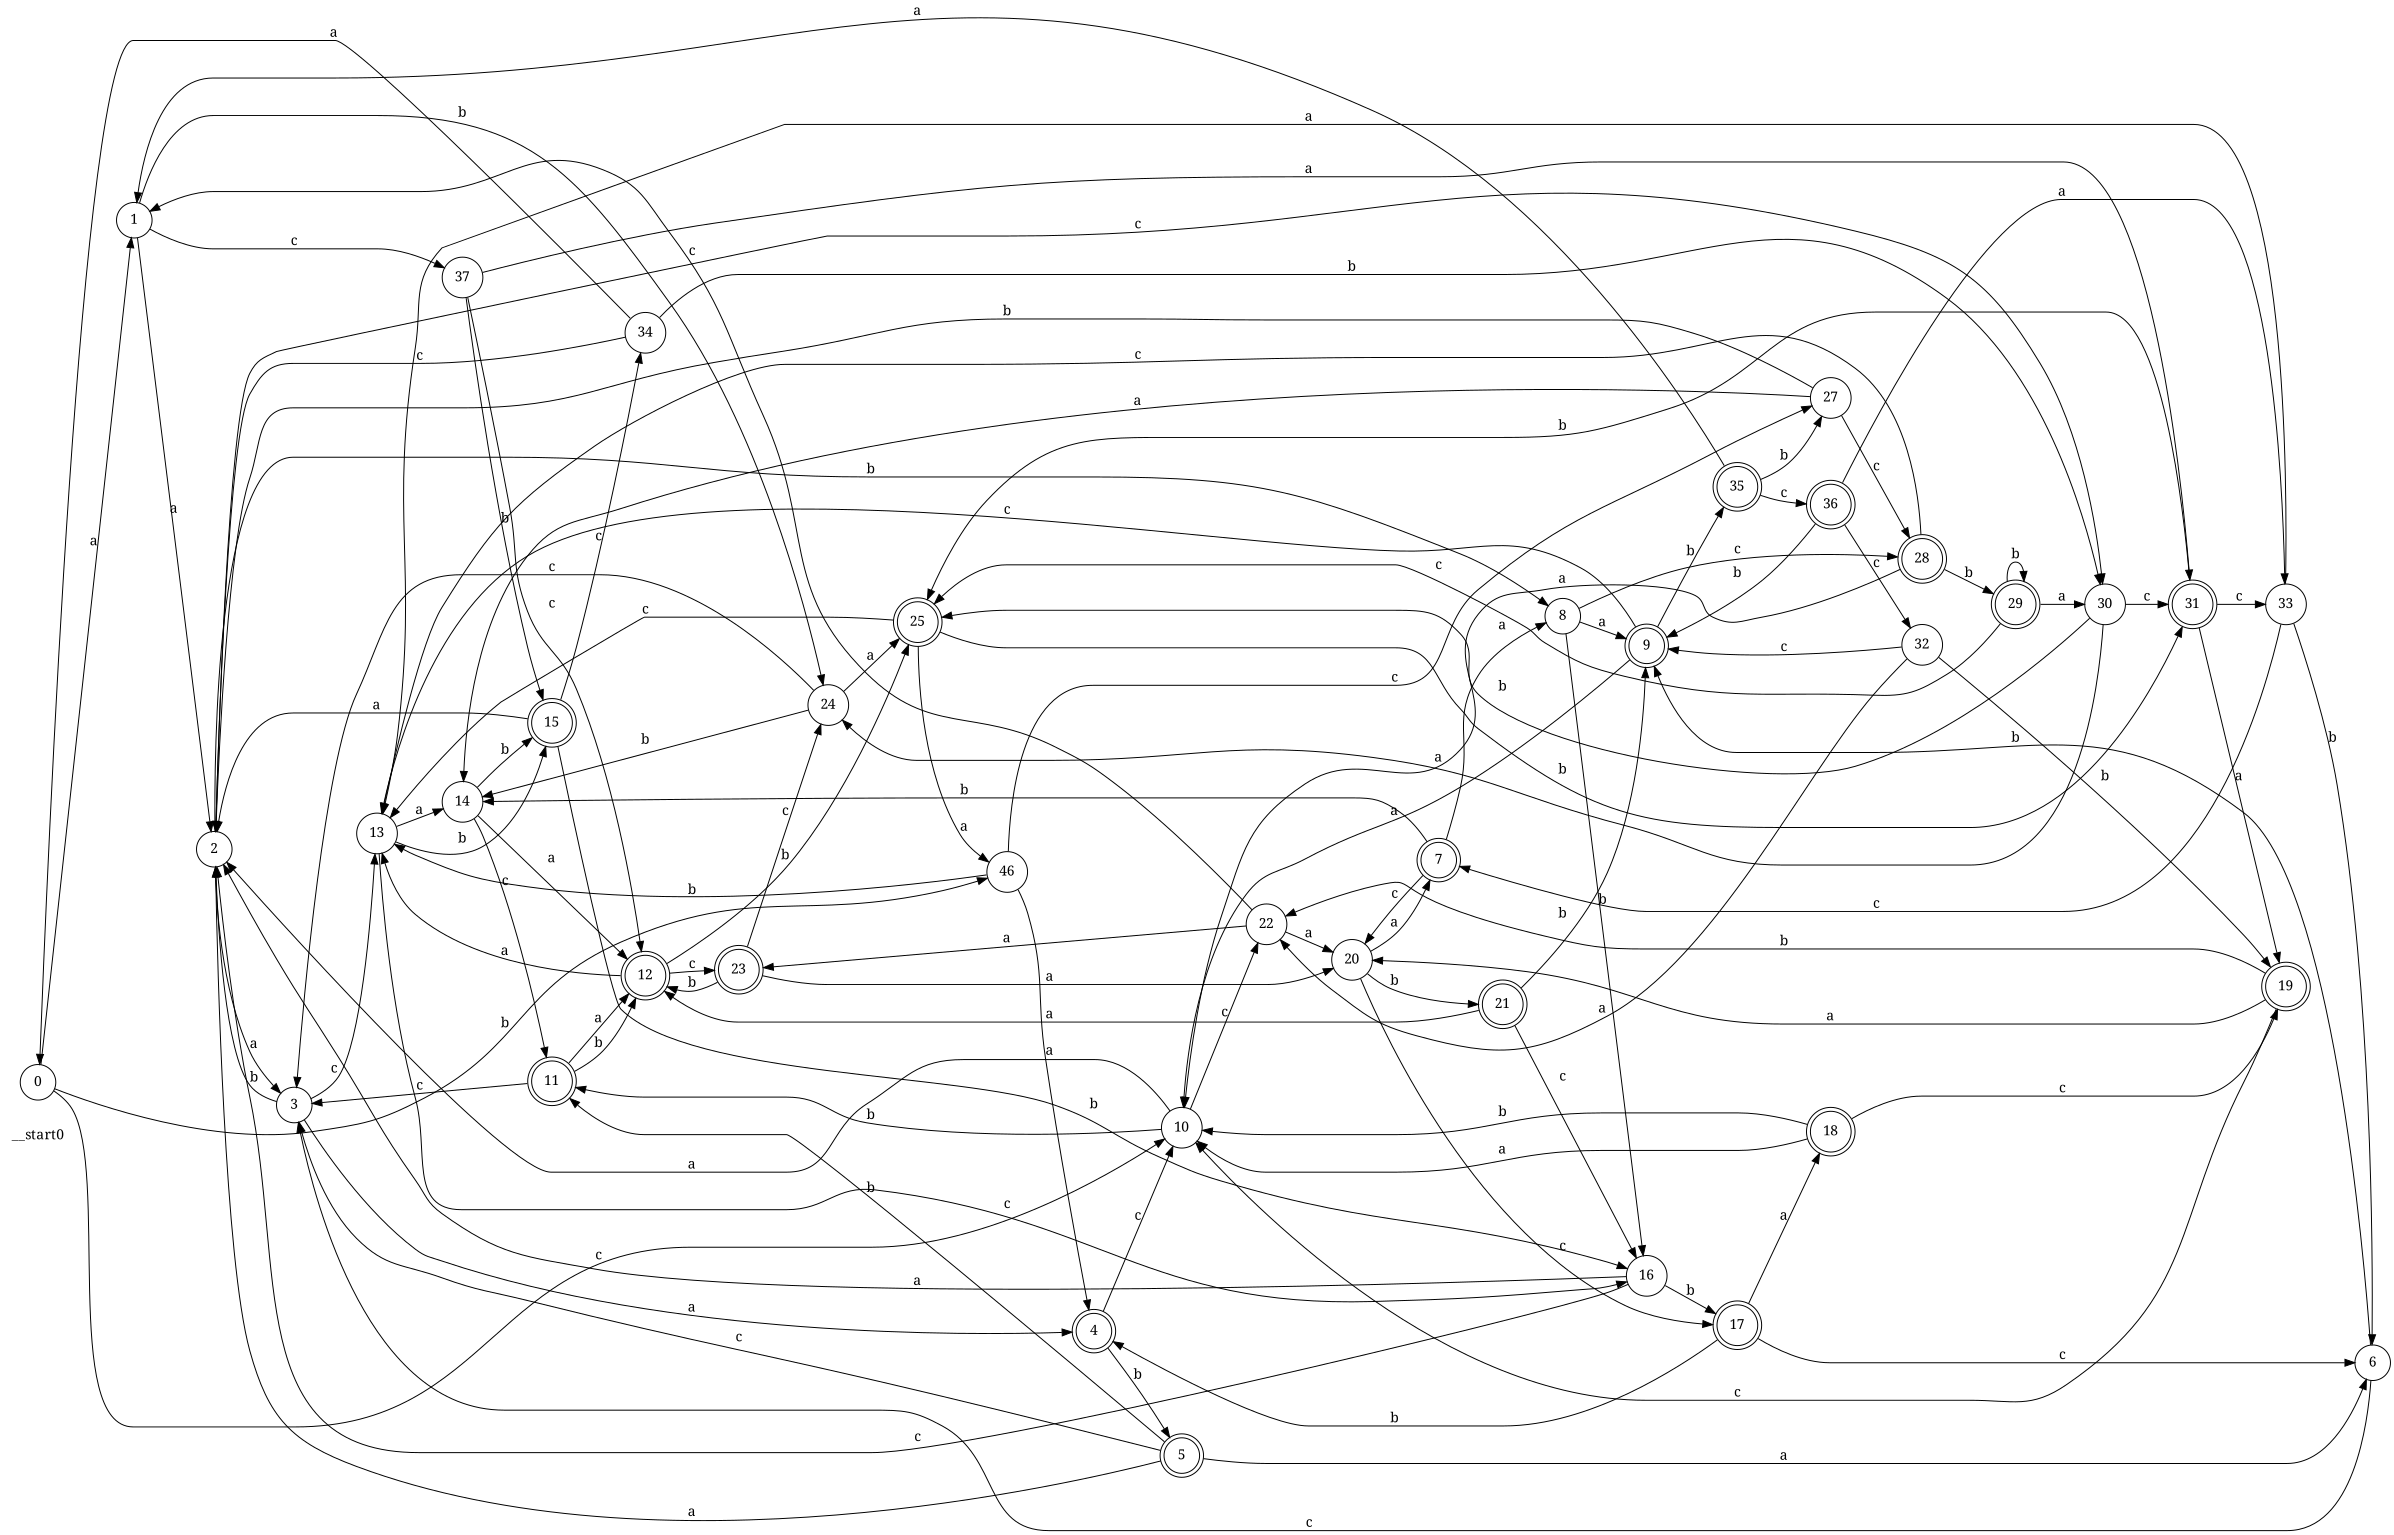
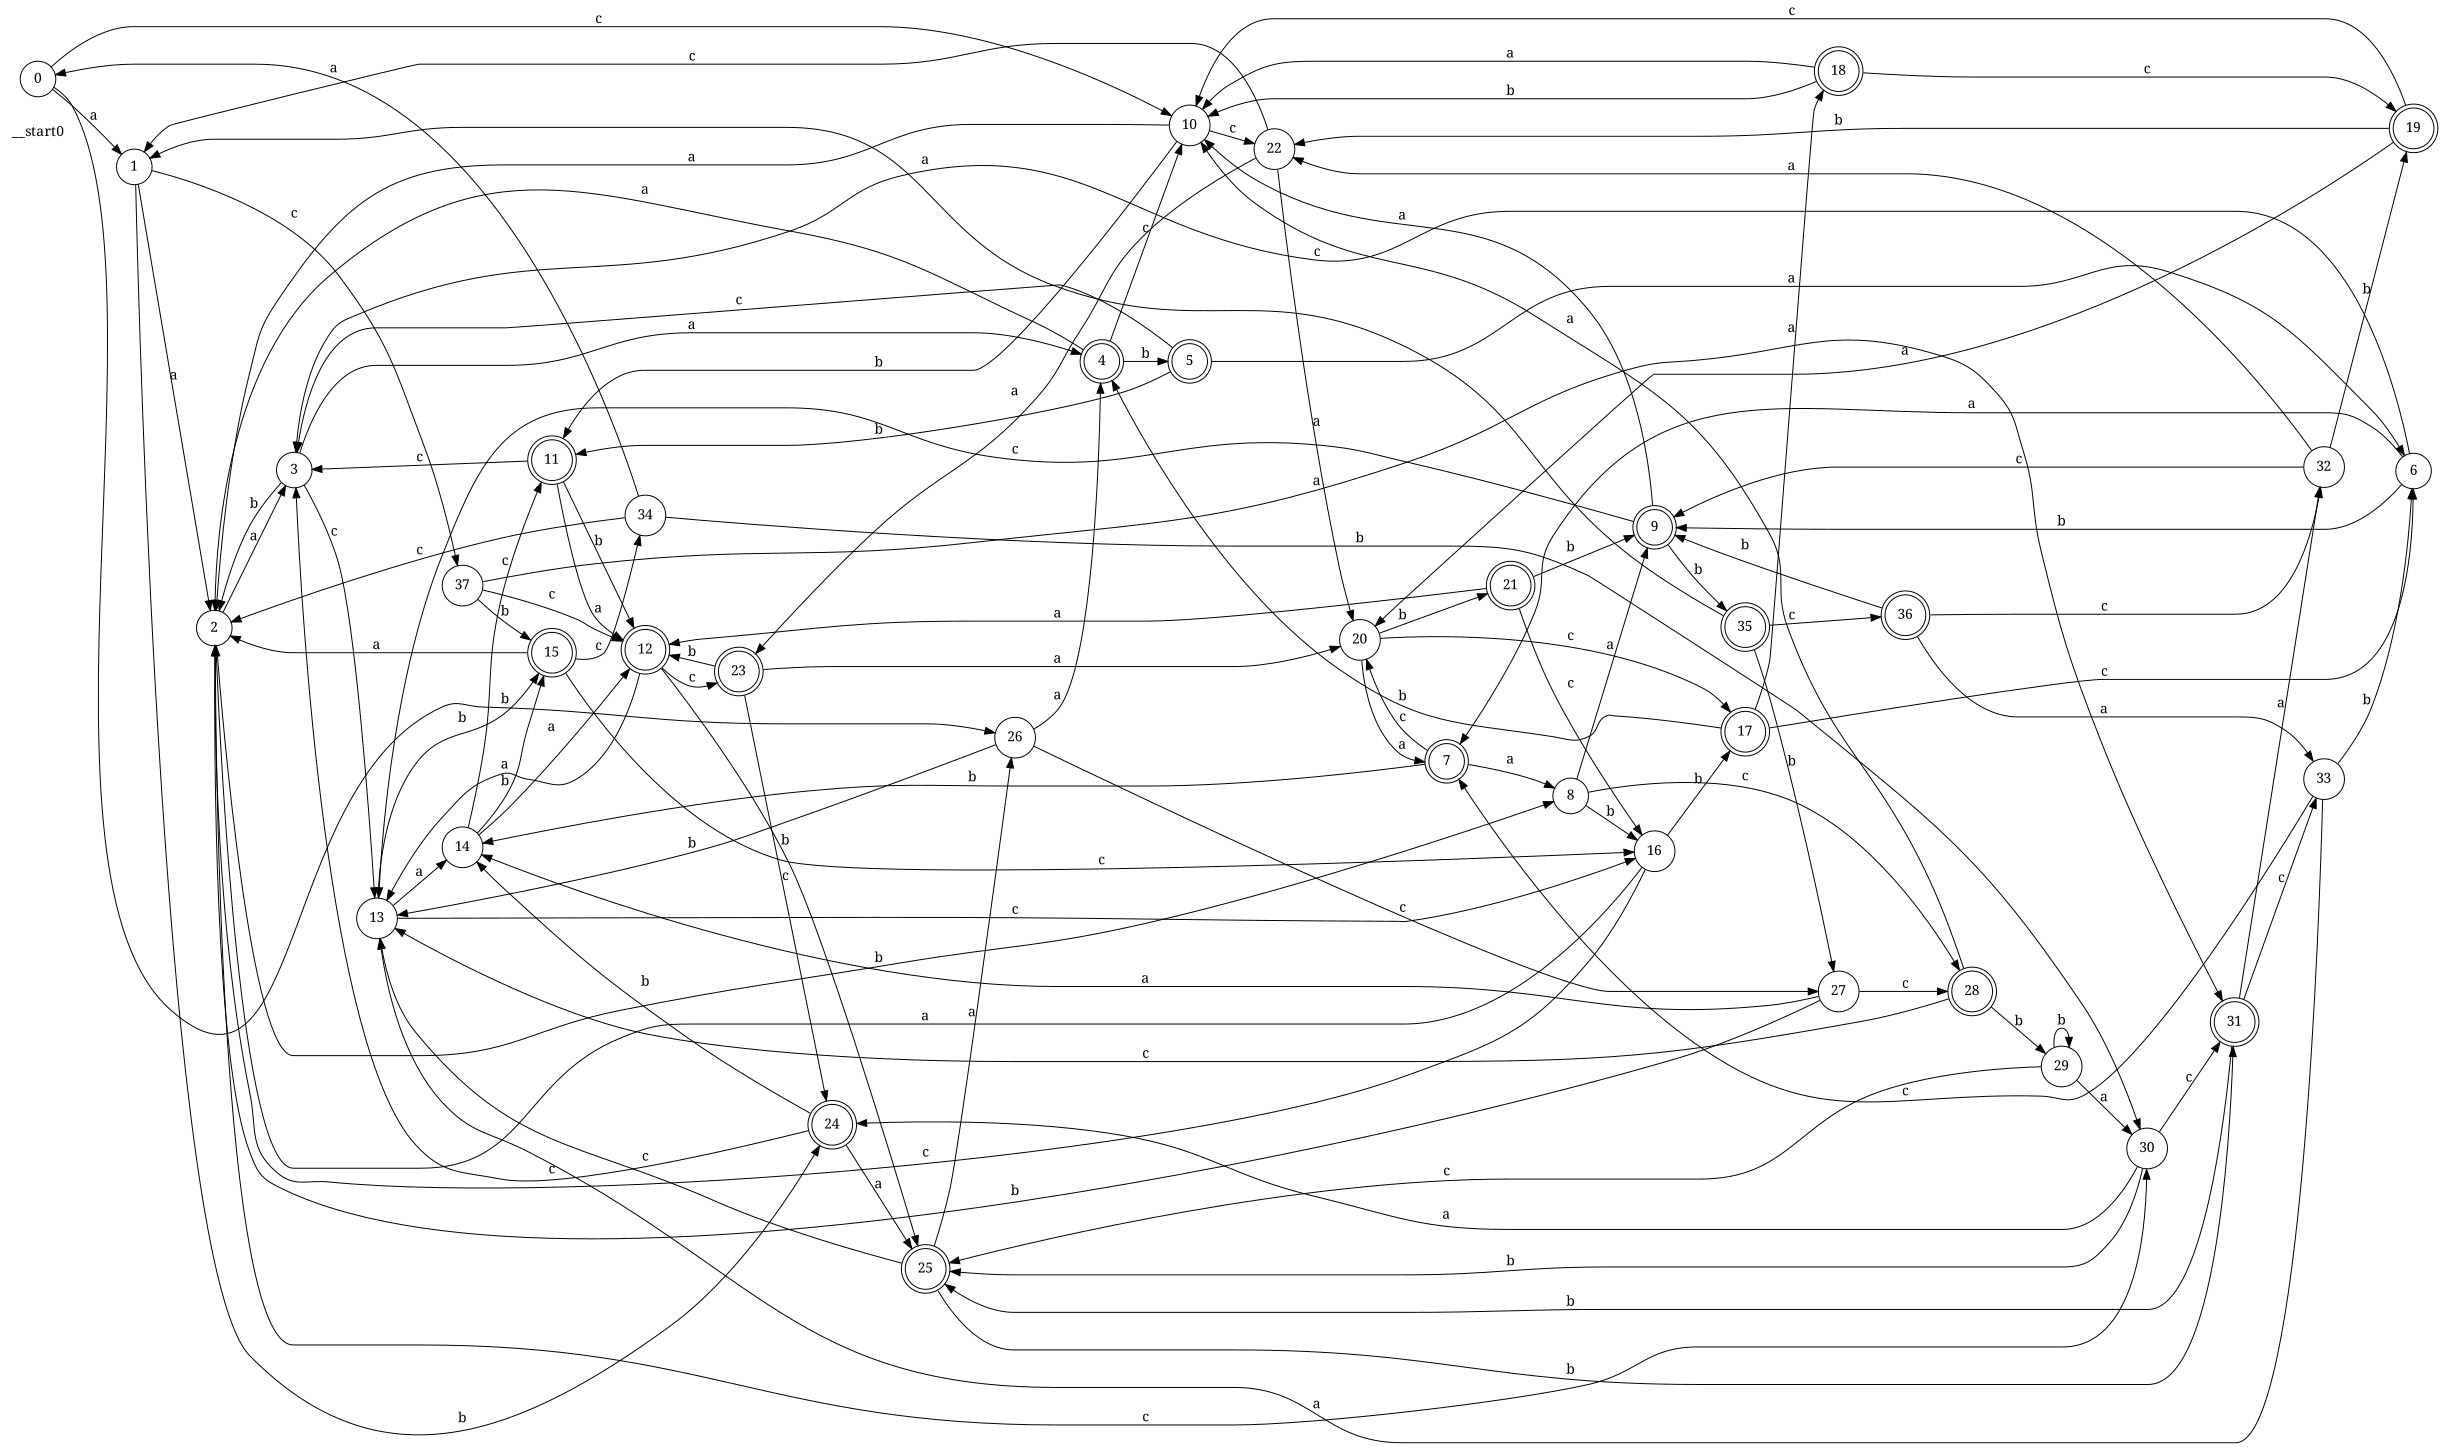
edge "6" -> "7": added, label "a"
node "29": shape doublecircle -> circle
node "24": shape circle -> doublecircle
edge "31" -> "19": now "31" -> "32"
node "46": label "46" -> "26"
edge "15" -> "16": label "b" -> "c"
edge "5" -> "2": now "4" -> "2"
